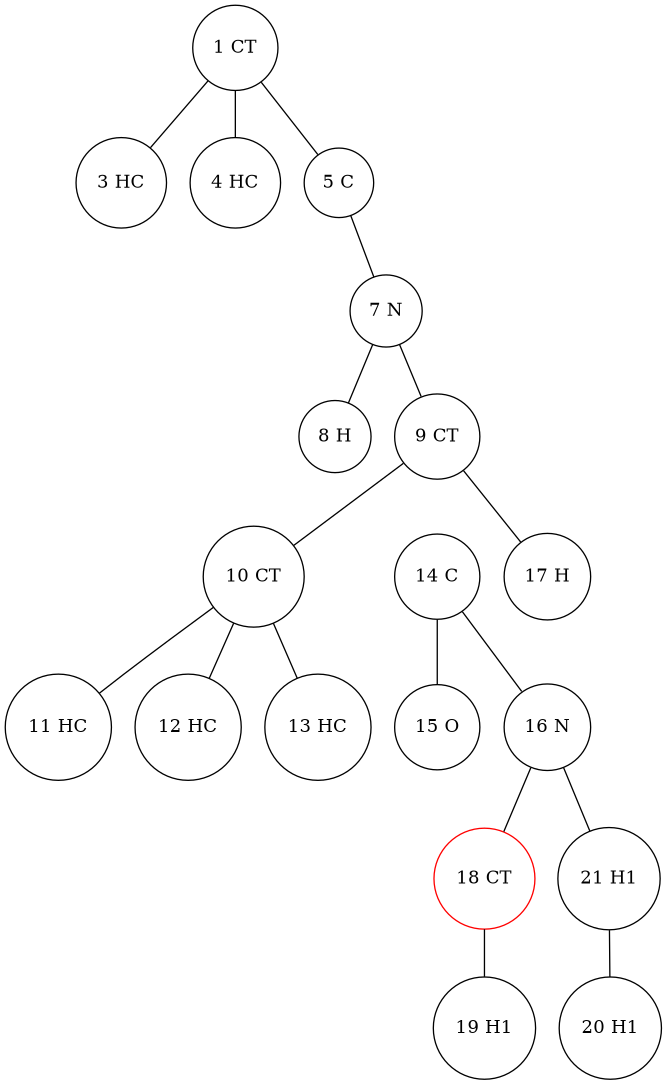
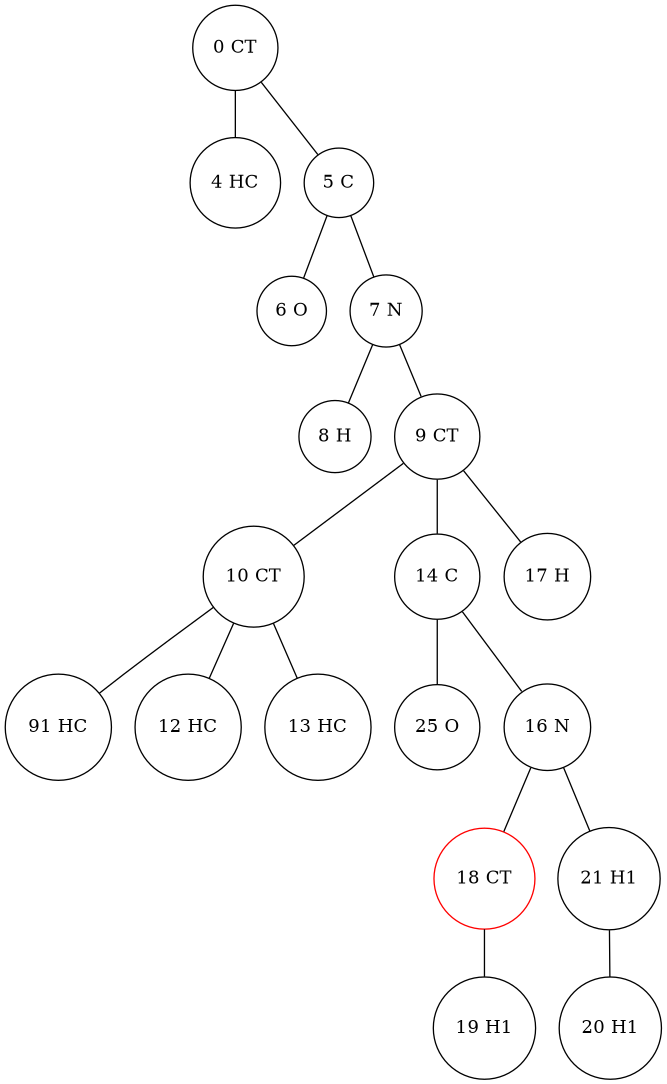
node "1 CT": label "1 CT" -> "0 CT"
node "3 HC": removed
node "6 O": added
edge "9 CT" -- "14 C": added
node "11 HC": label "11 HC" -> "91 HC"
node "15 O": label "15 O" -> "25 O"
